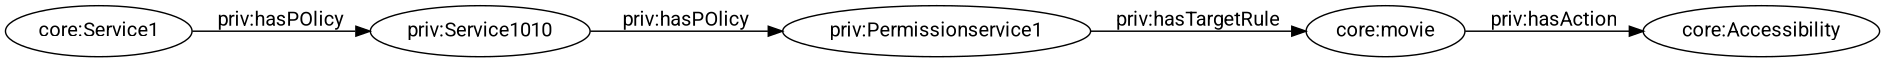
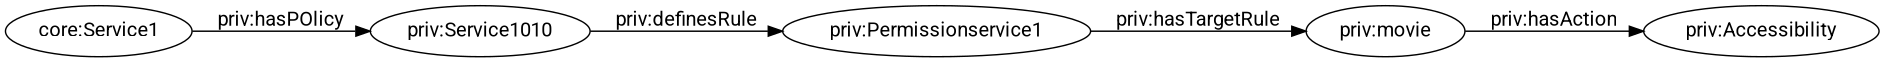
edge "priv:Service1010" -> "priv:Permissionservice1": label "priv:hasPOlicy" -> "priv:definesRule"
node "core:movie": label "core:movie" -> "priv:movie"
node "core:Accessibility": label "core:Accessibility" -> "priv:Accessibility"
